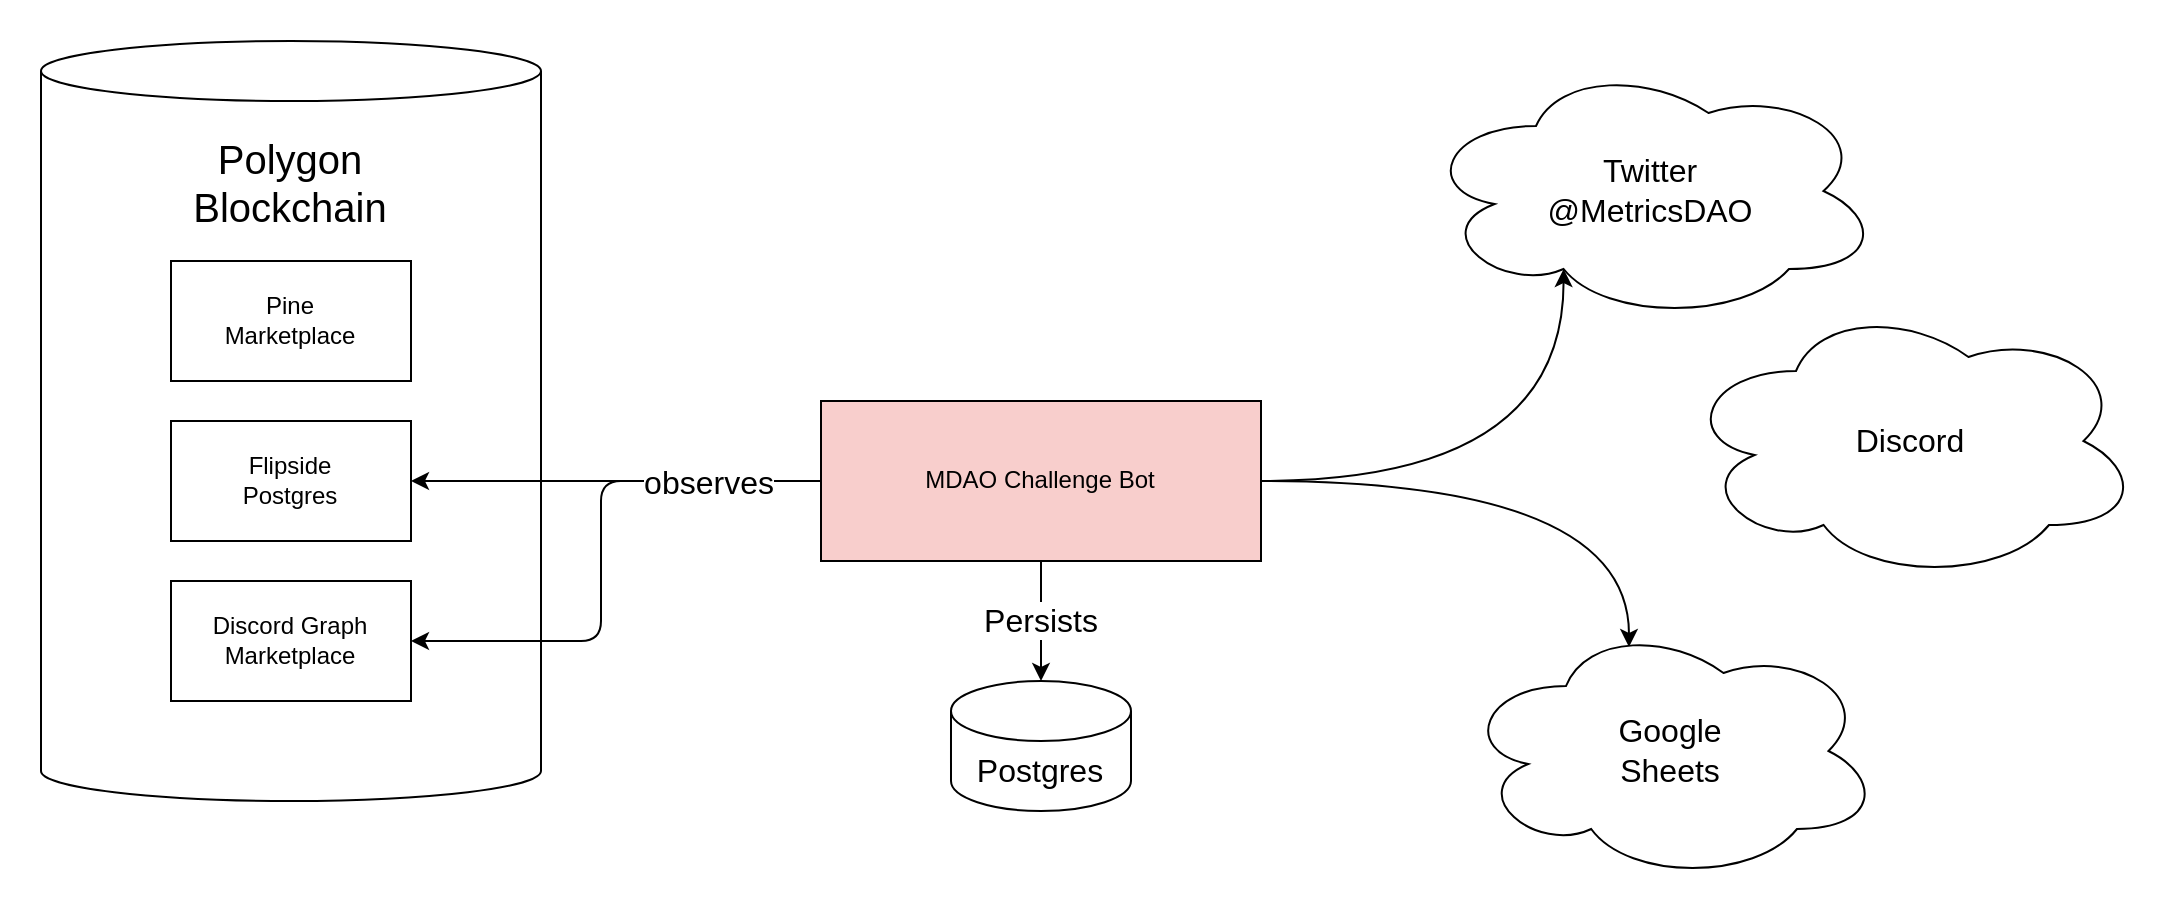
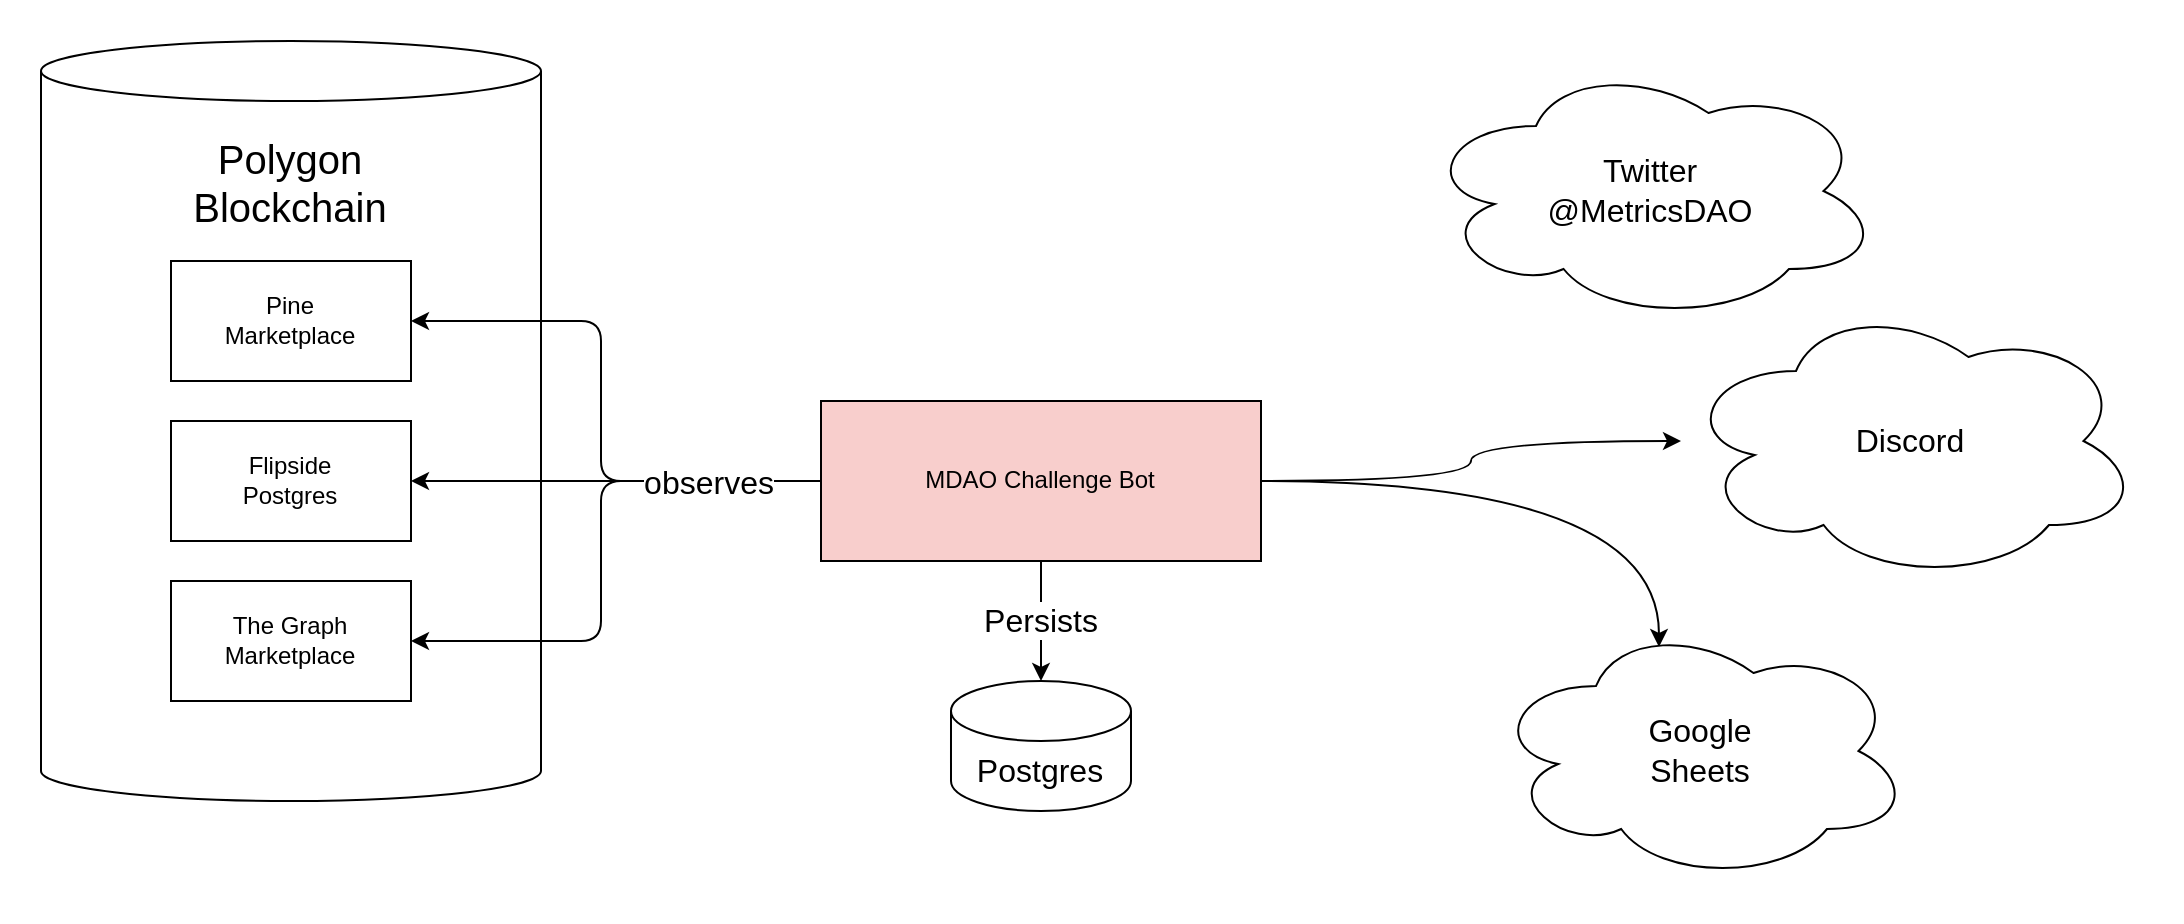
edge "MDAO Challenge Bot" -> "Pine Marketplace": added
edge "MDAO Challenge Bot" -> "Twitter @MetricsDAO": now "MDAO Challenge Bot" -> "Discord"
node "Discord Graph Marketplace": label "Discord Graph Marketplace" -> "The Graph Marketplace"
node "Google Sheets": moved (1671, 751) -> (1701, 751)
